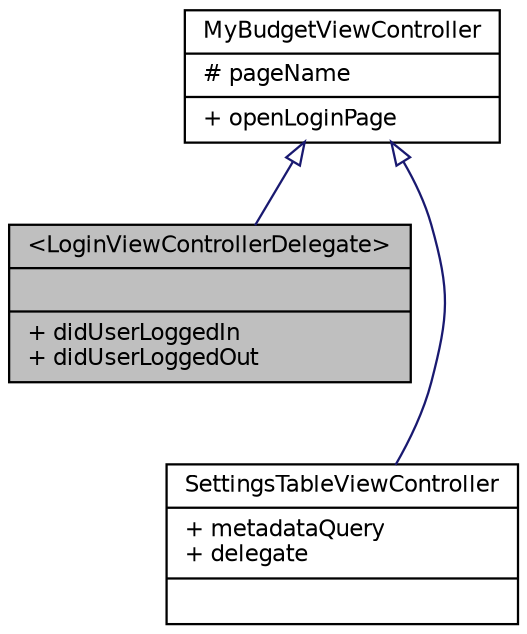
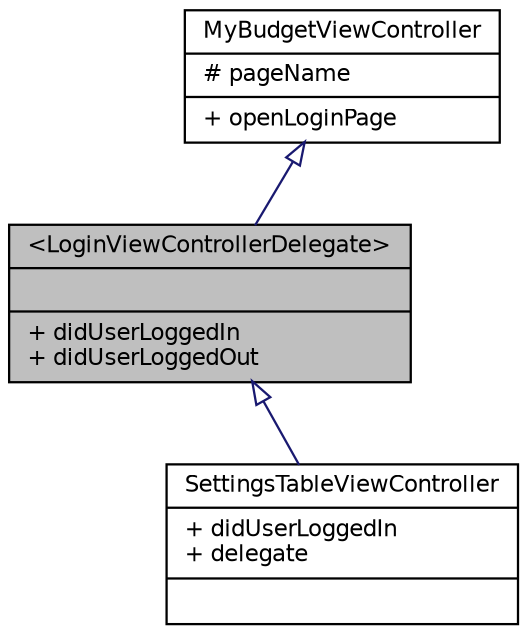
edge "SettingsTableViewController" -> "MyBudgetViewController": now "SettingsTableViewController" -> "<LoginViewControllerDelegate>"
node "SettingsTableViewController": text "+ metadataQuery" -> "+ didUserLoggedIn"
